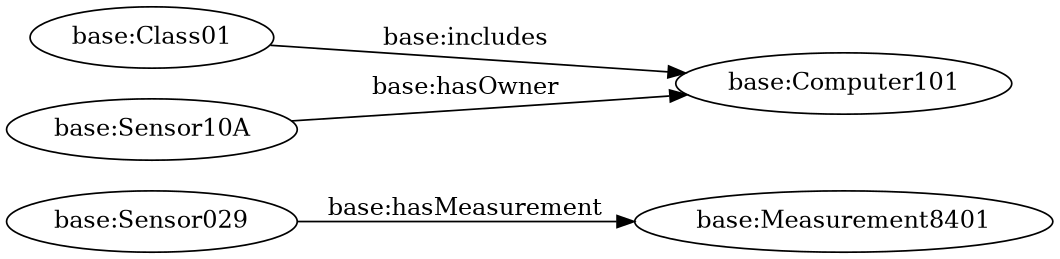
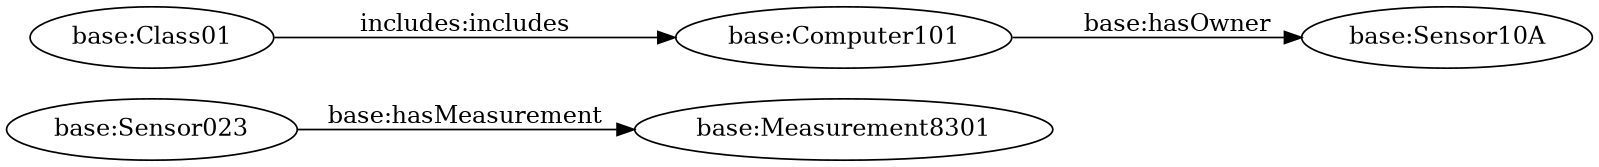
edge "base:Class01" -> "base:Computer101": label "base:includes" -> "includes:includes"
edge "base:Sensor10A" -> "base:Computer101": reversed
node "base:Sensor029": label "base:Sensor029" -> "base:Sensor023"
node "base:Measurement8401": label "base:Measurement8401" -> "base:Measurement8301"
